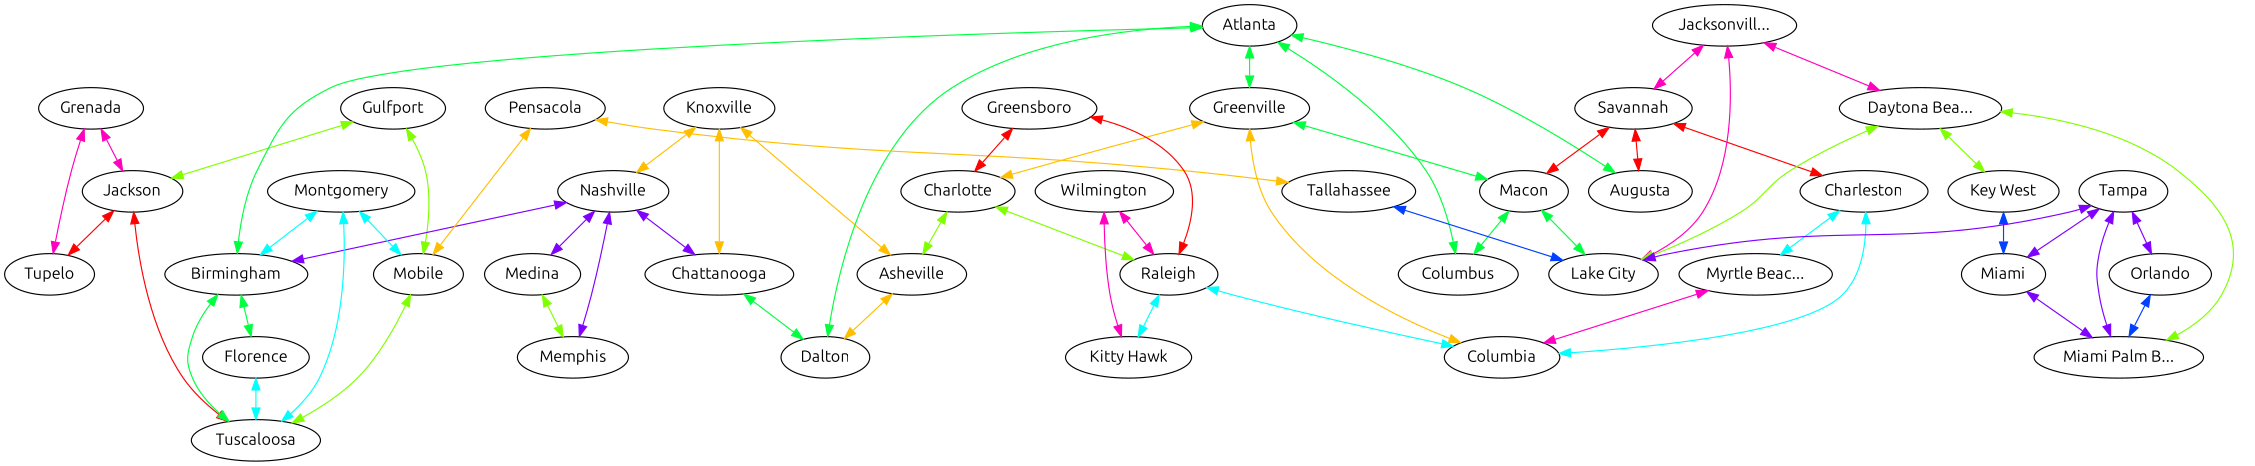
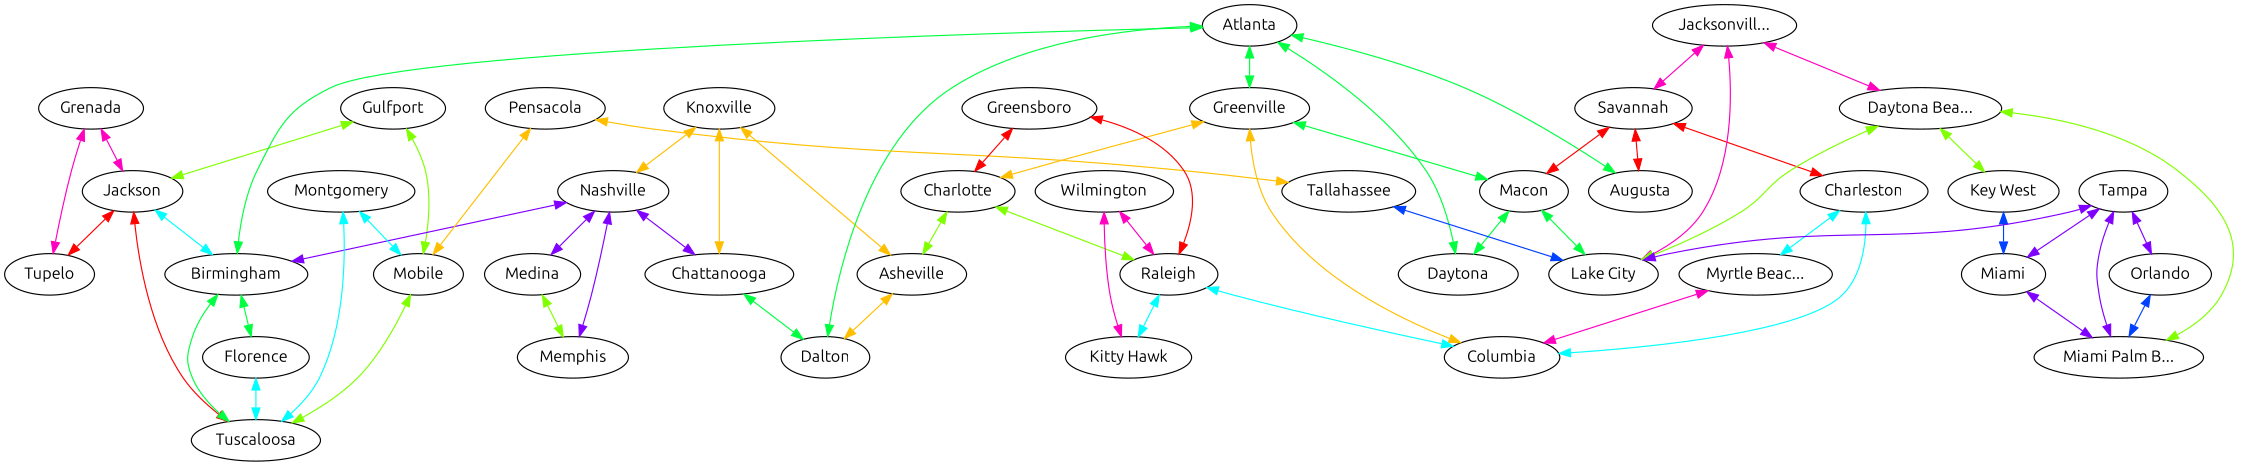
edge "Montgomery" -- "Birmingham": now "Jackson" -- "Birmingham"
node "Columbus": label "Columbus" -> "Daytona"
